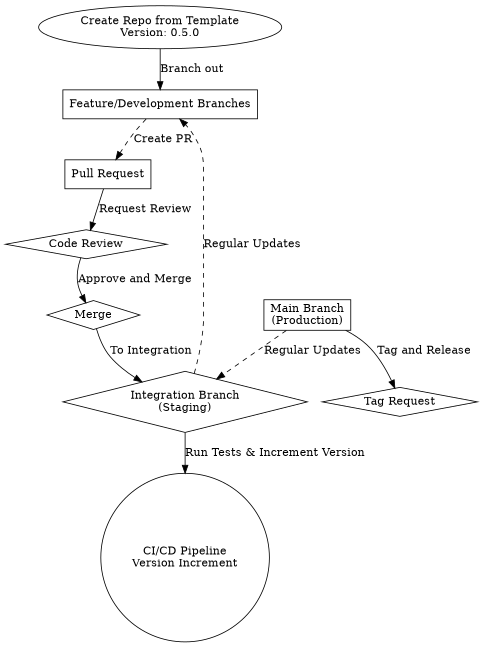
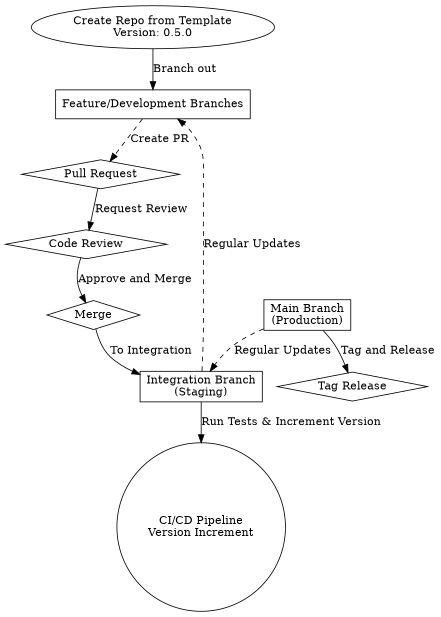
node "Pull Request": shape box -> diamond
node "Integration Branch (Staging)": shape diamond -> box
node "Tag Request": label "Tag Request" -> "Tag Release"
